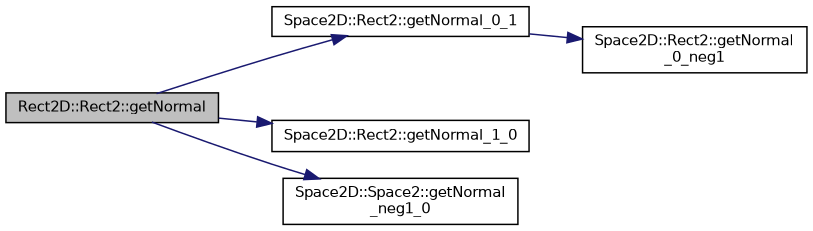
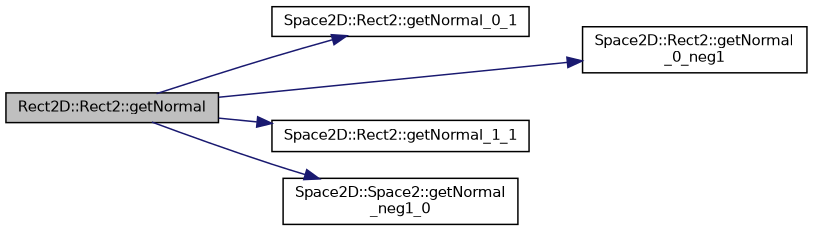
edge "Space2D::Rect2::getNormal_0_1" -> "Space2D::Rect2::getNormal _0_neg1": now "Rect2D::Rect2::getNormal" -> "Space2D::Rect2::getNormal _0_neg1"
node "Space2D::Rect2::getNormal_1_0": label "Space2D::Rect2::getNormal_1_0" -> "Space2D::Rect2::getNormal_1_1"
